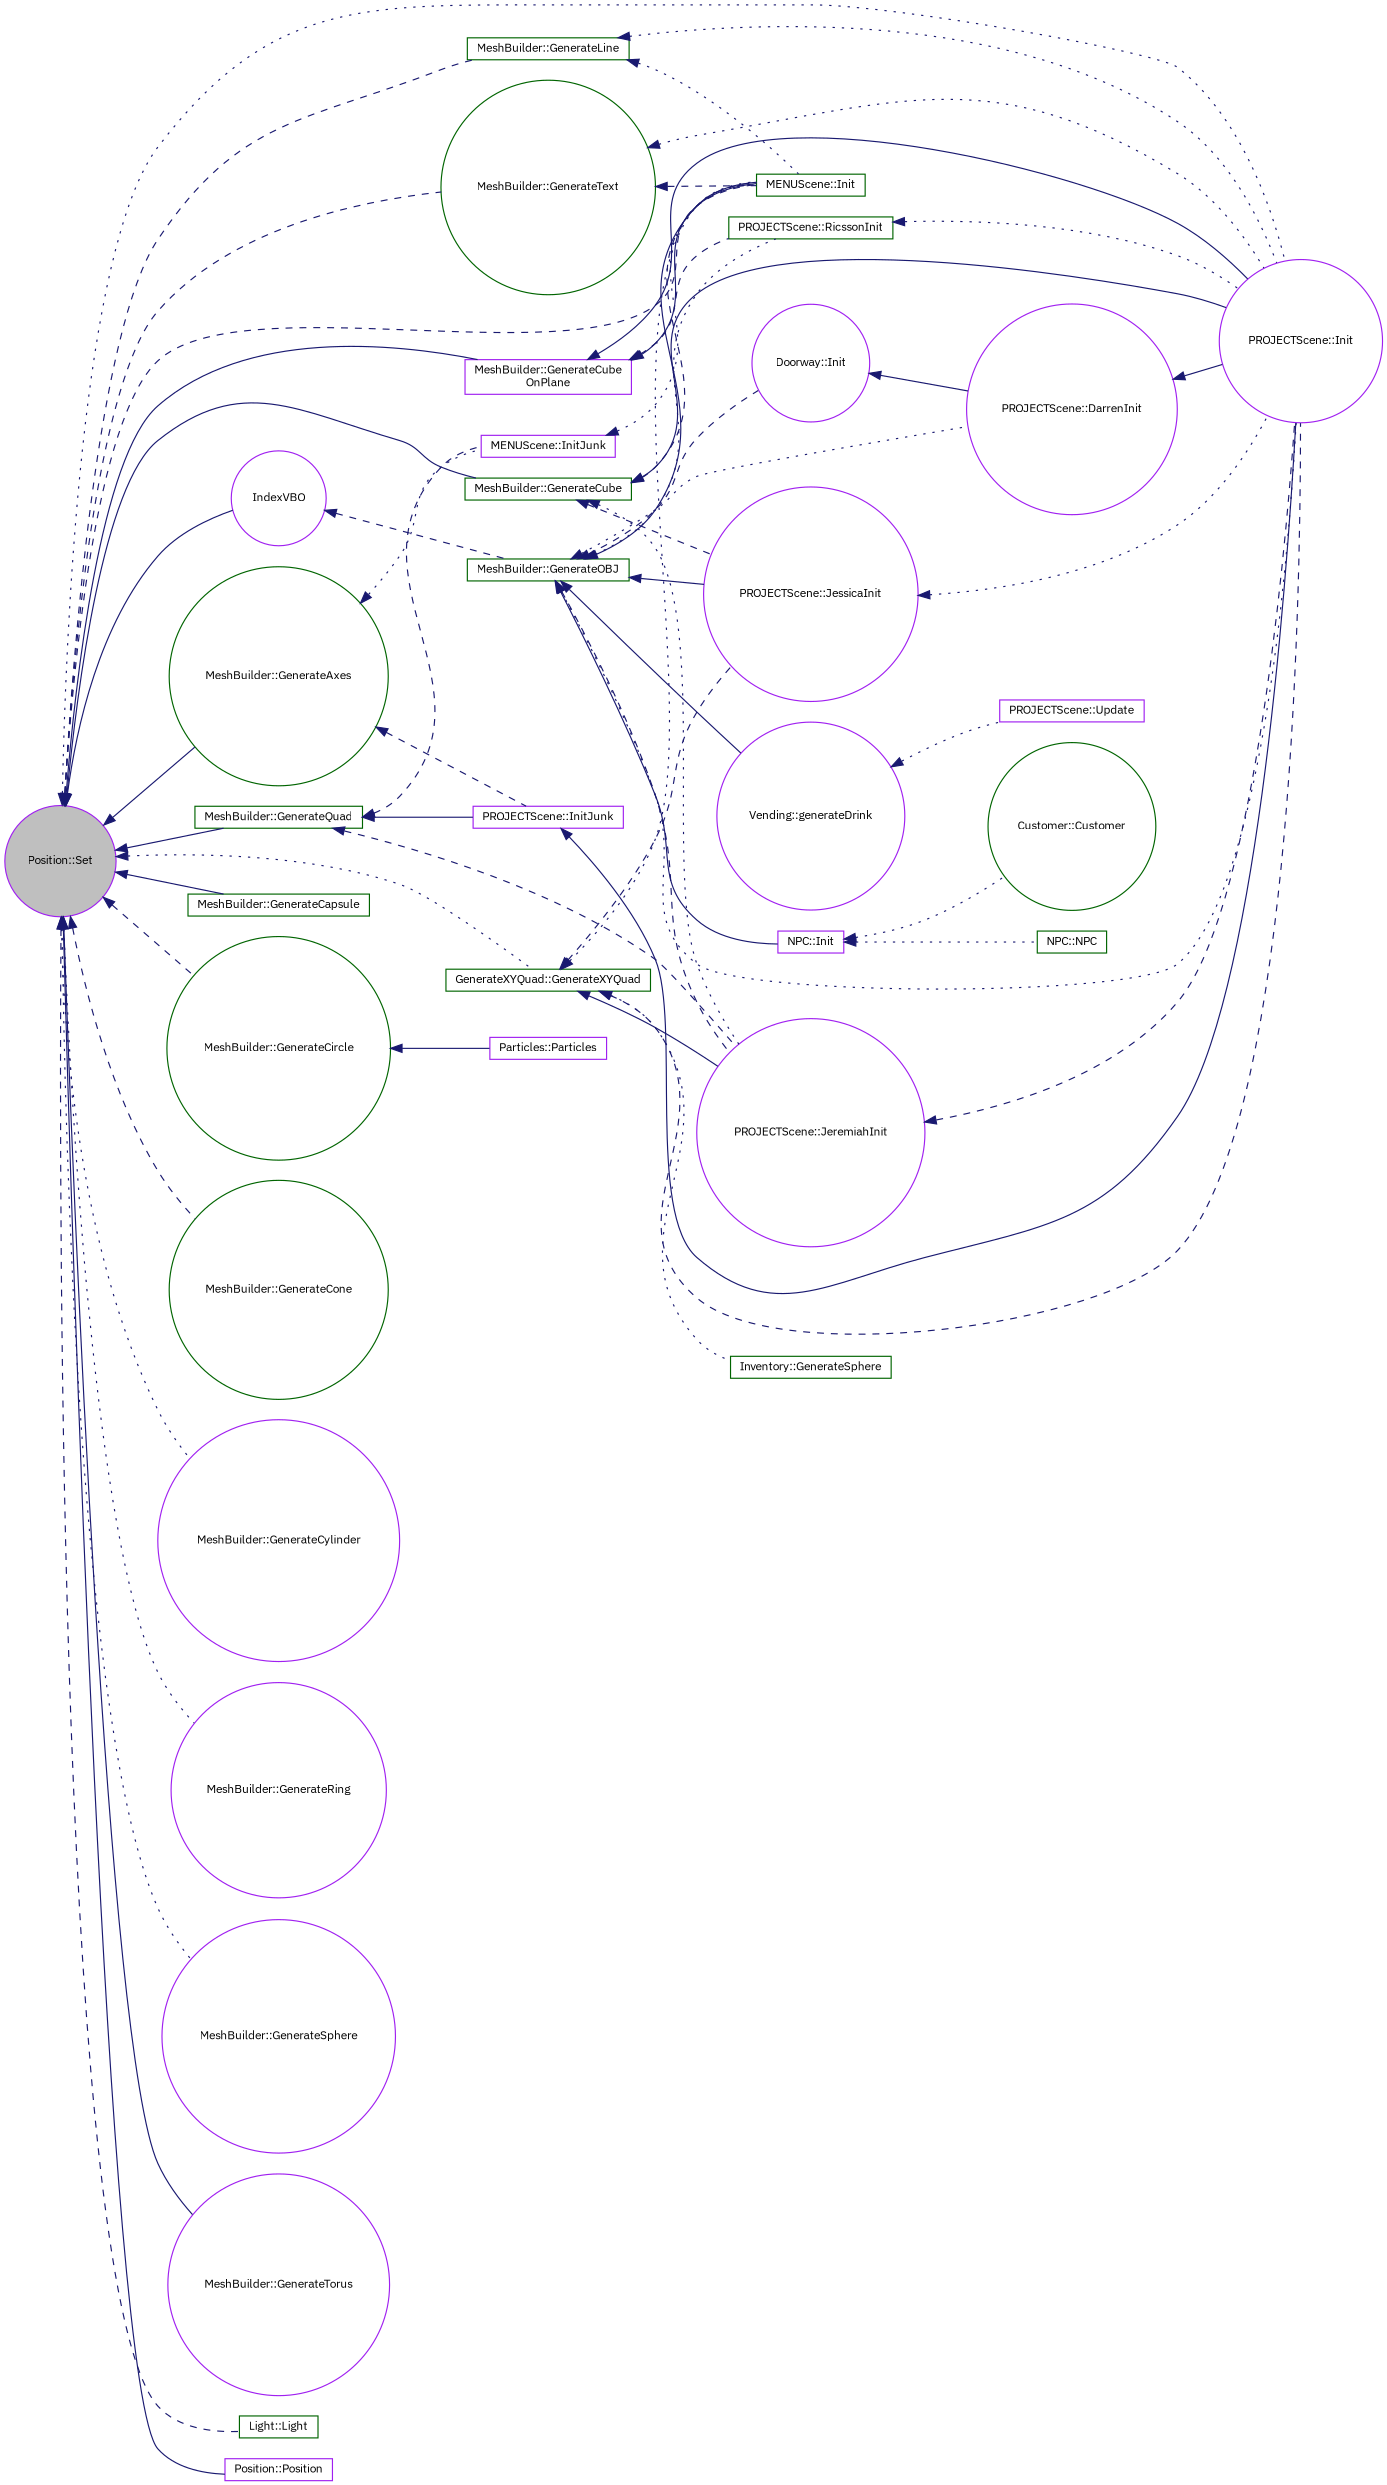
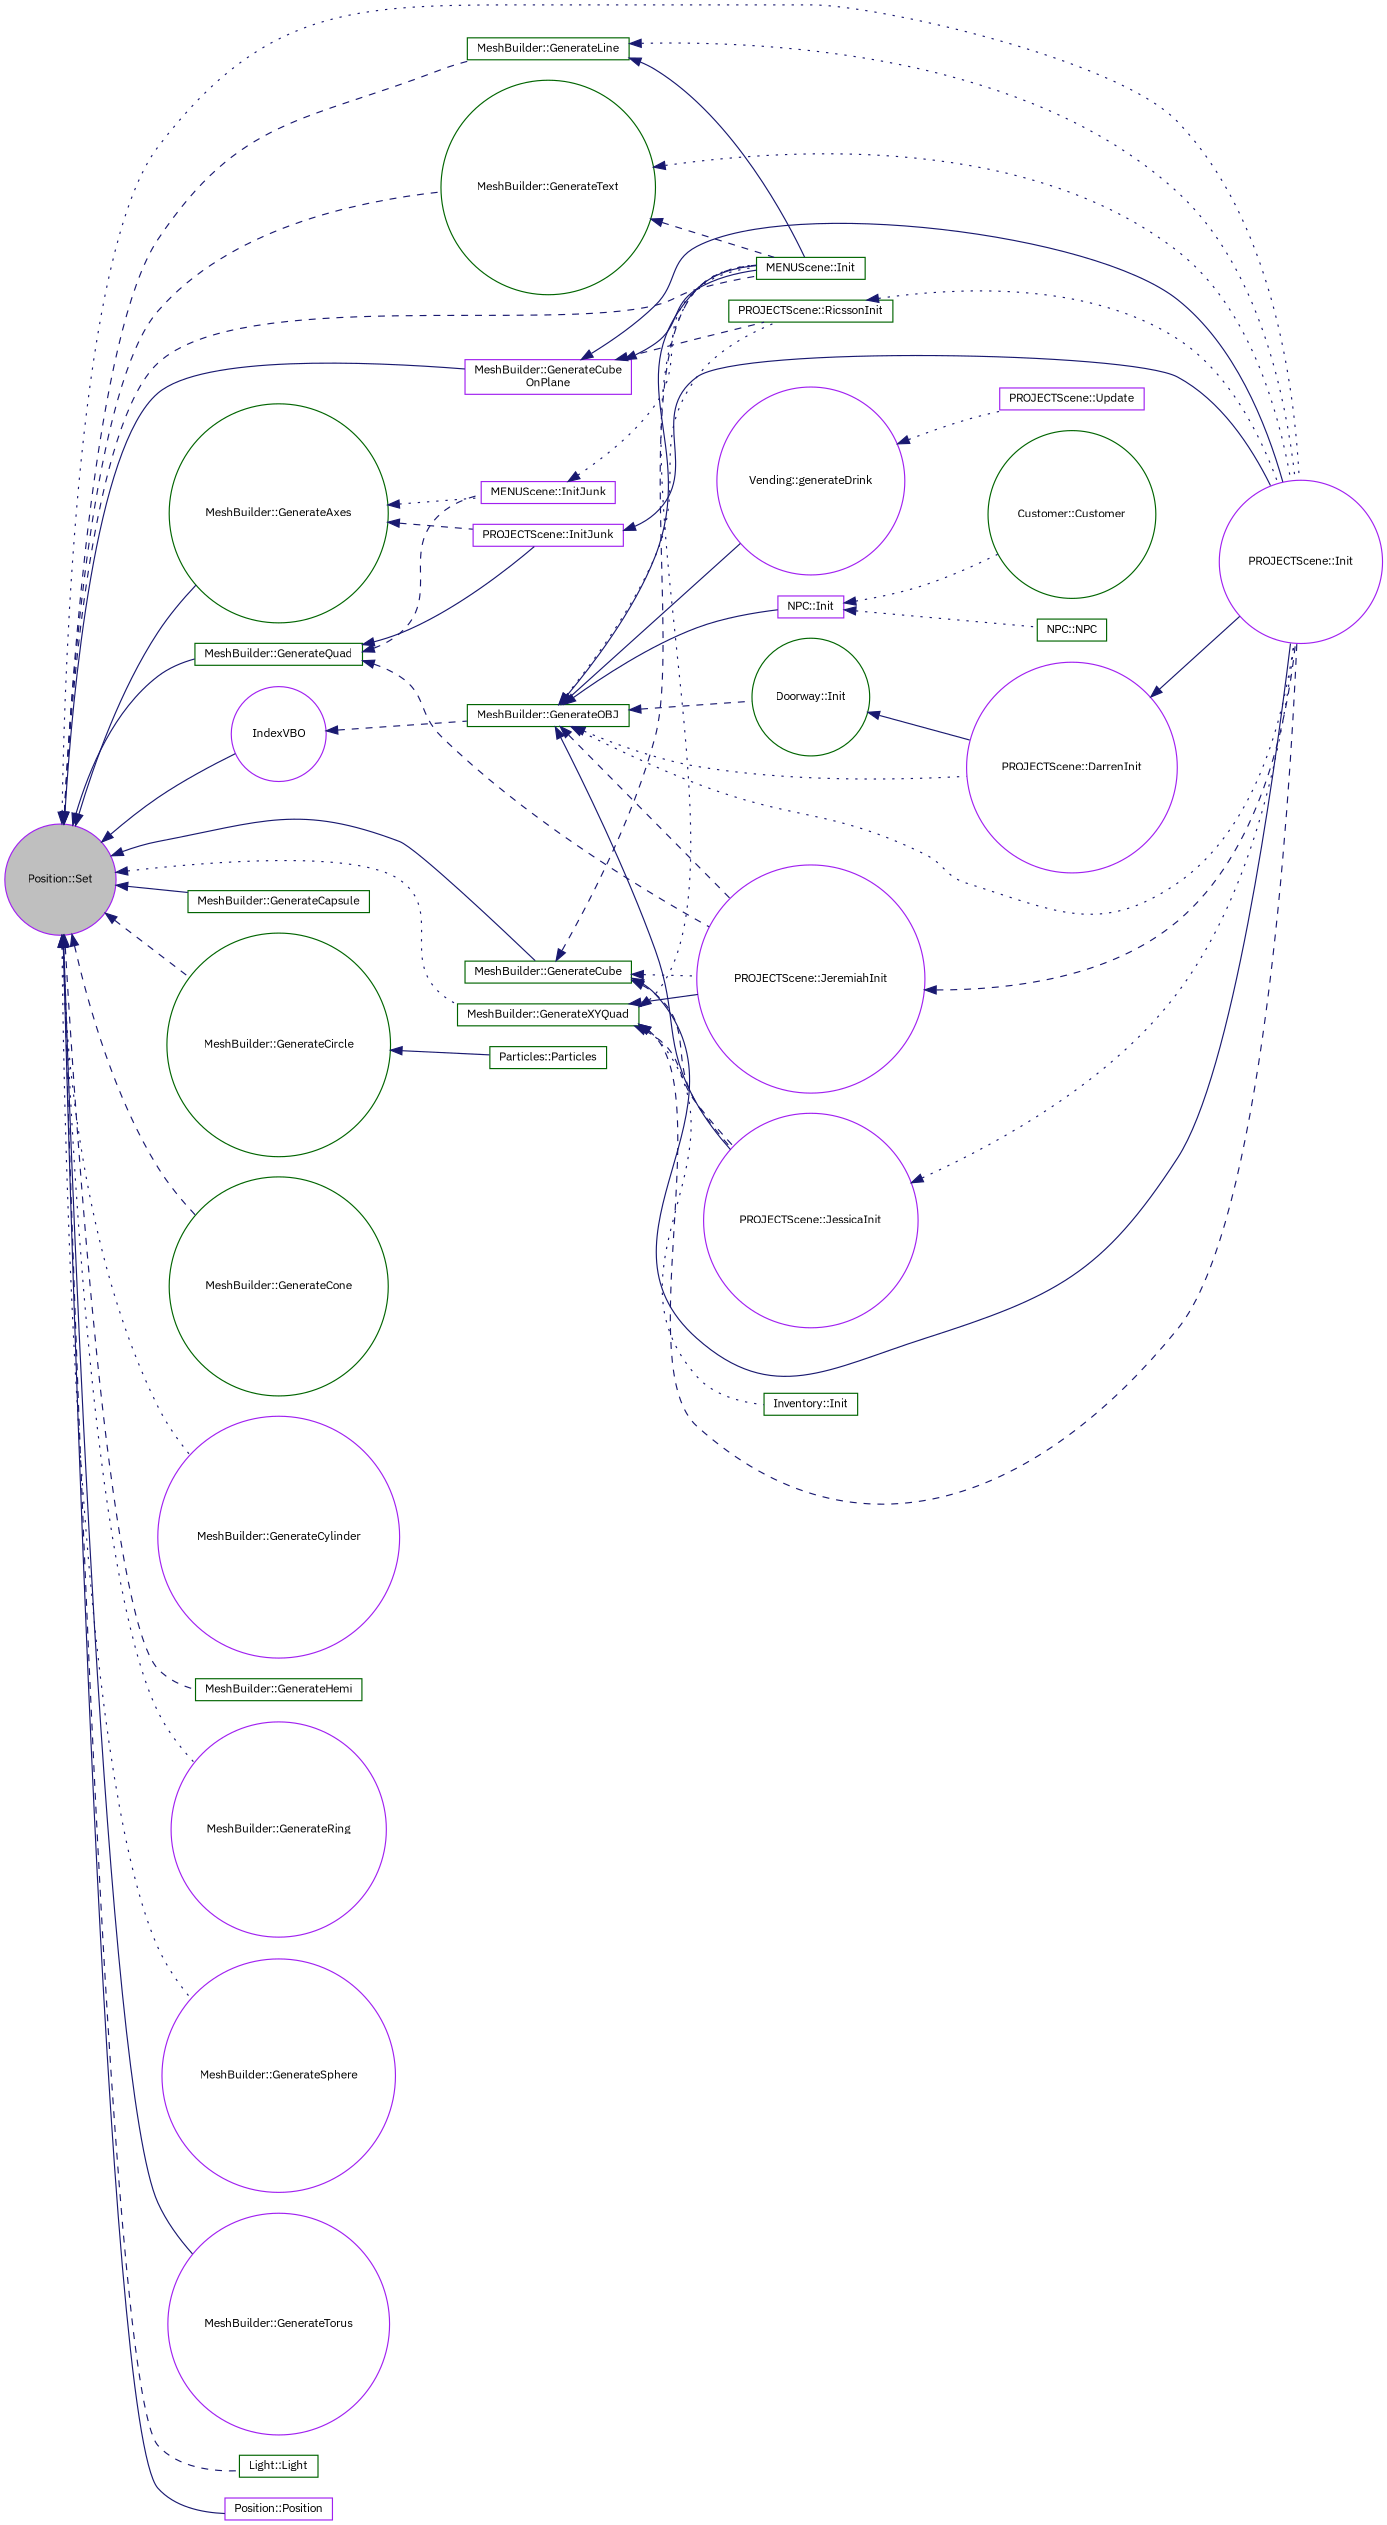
edge "MENUScene::Init" -> "MeshBuilder::GenerateLine": style dotted -> solid
node "Doorway::Init": color purple -> darkgreen
node "GenerateXYQuad::GenerateXYQuad": label "GenerateXYQuad::GenerateXYQuad" -> "MeshBuilder::GenerateXYQuad"
node "Particles::Particles": color purple -> darkgreen
node "Inventory::GenerateSphere": label "Inventory::GenerateSphere" -> "Inventory::Init"
node "MeshBuilder::GenerateHemi": added
